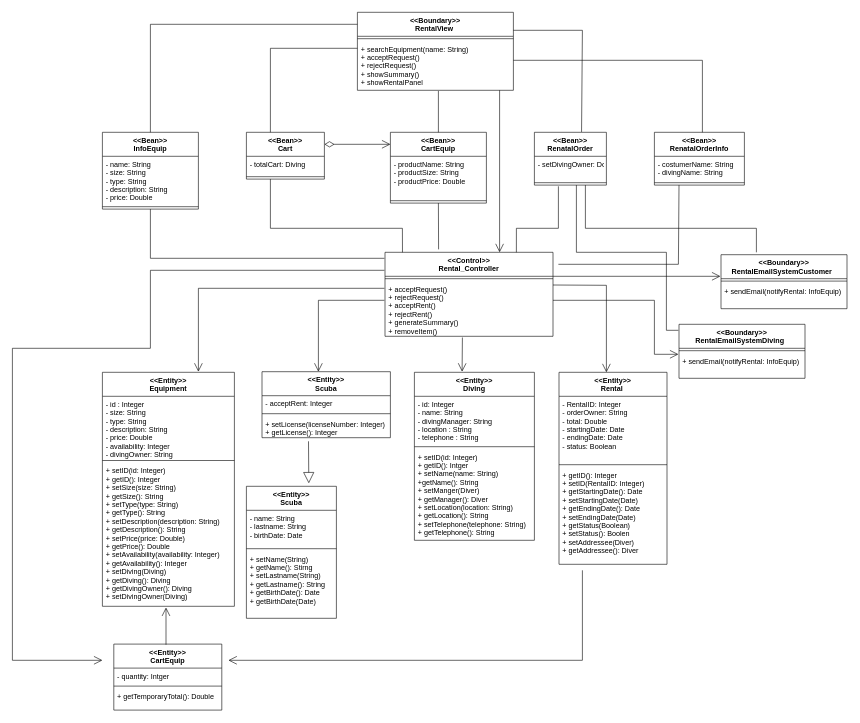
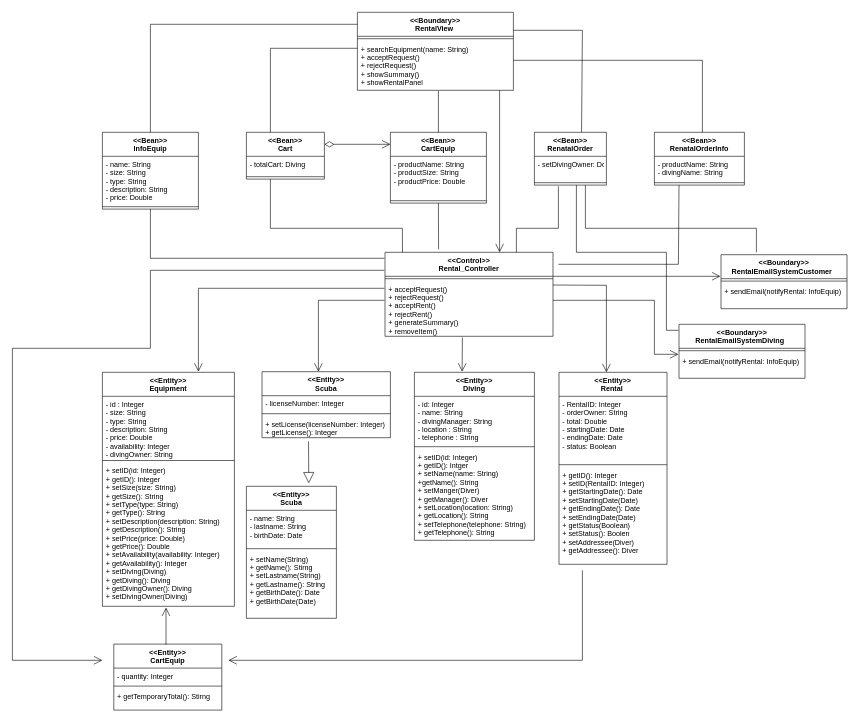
node "- costumerName: String - divingName: String": label "- costumerName: String - divingName: String" -> "- productName: String - divingName: String"
node "- acceptRent: Integer": label "- acceptRent: Integer" -> "- licenseNumber: Integer"
node "- quantity: Intger": label "- quantity: Intger" -> "- quantity: Integer"
node "+ getTemporaryTotal(): Double": label "+ getTemporaryTotal(): Double" -> "+ getTemporaryTotal(): Stirng"
